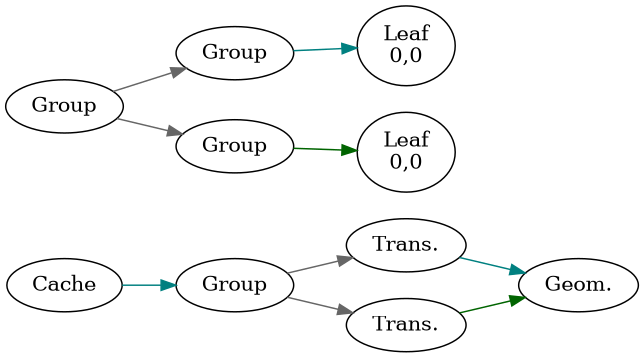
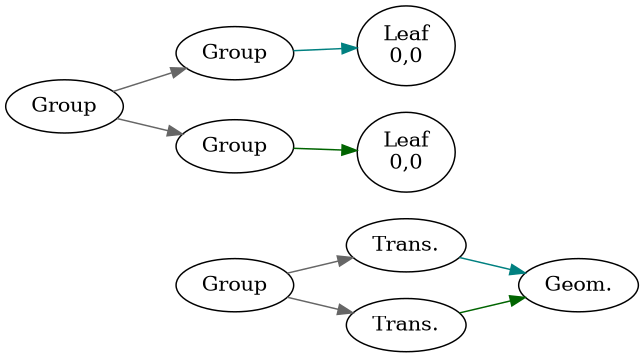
node "Cache": removed
